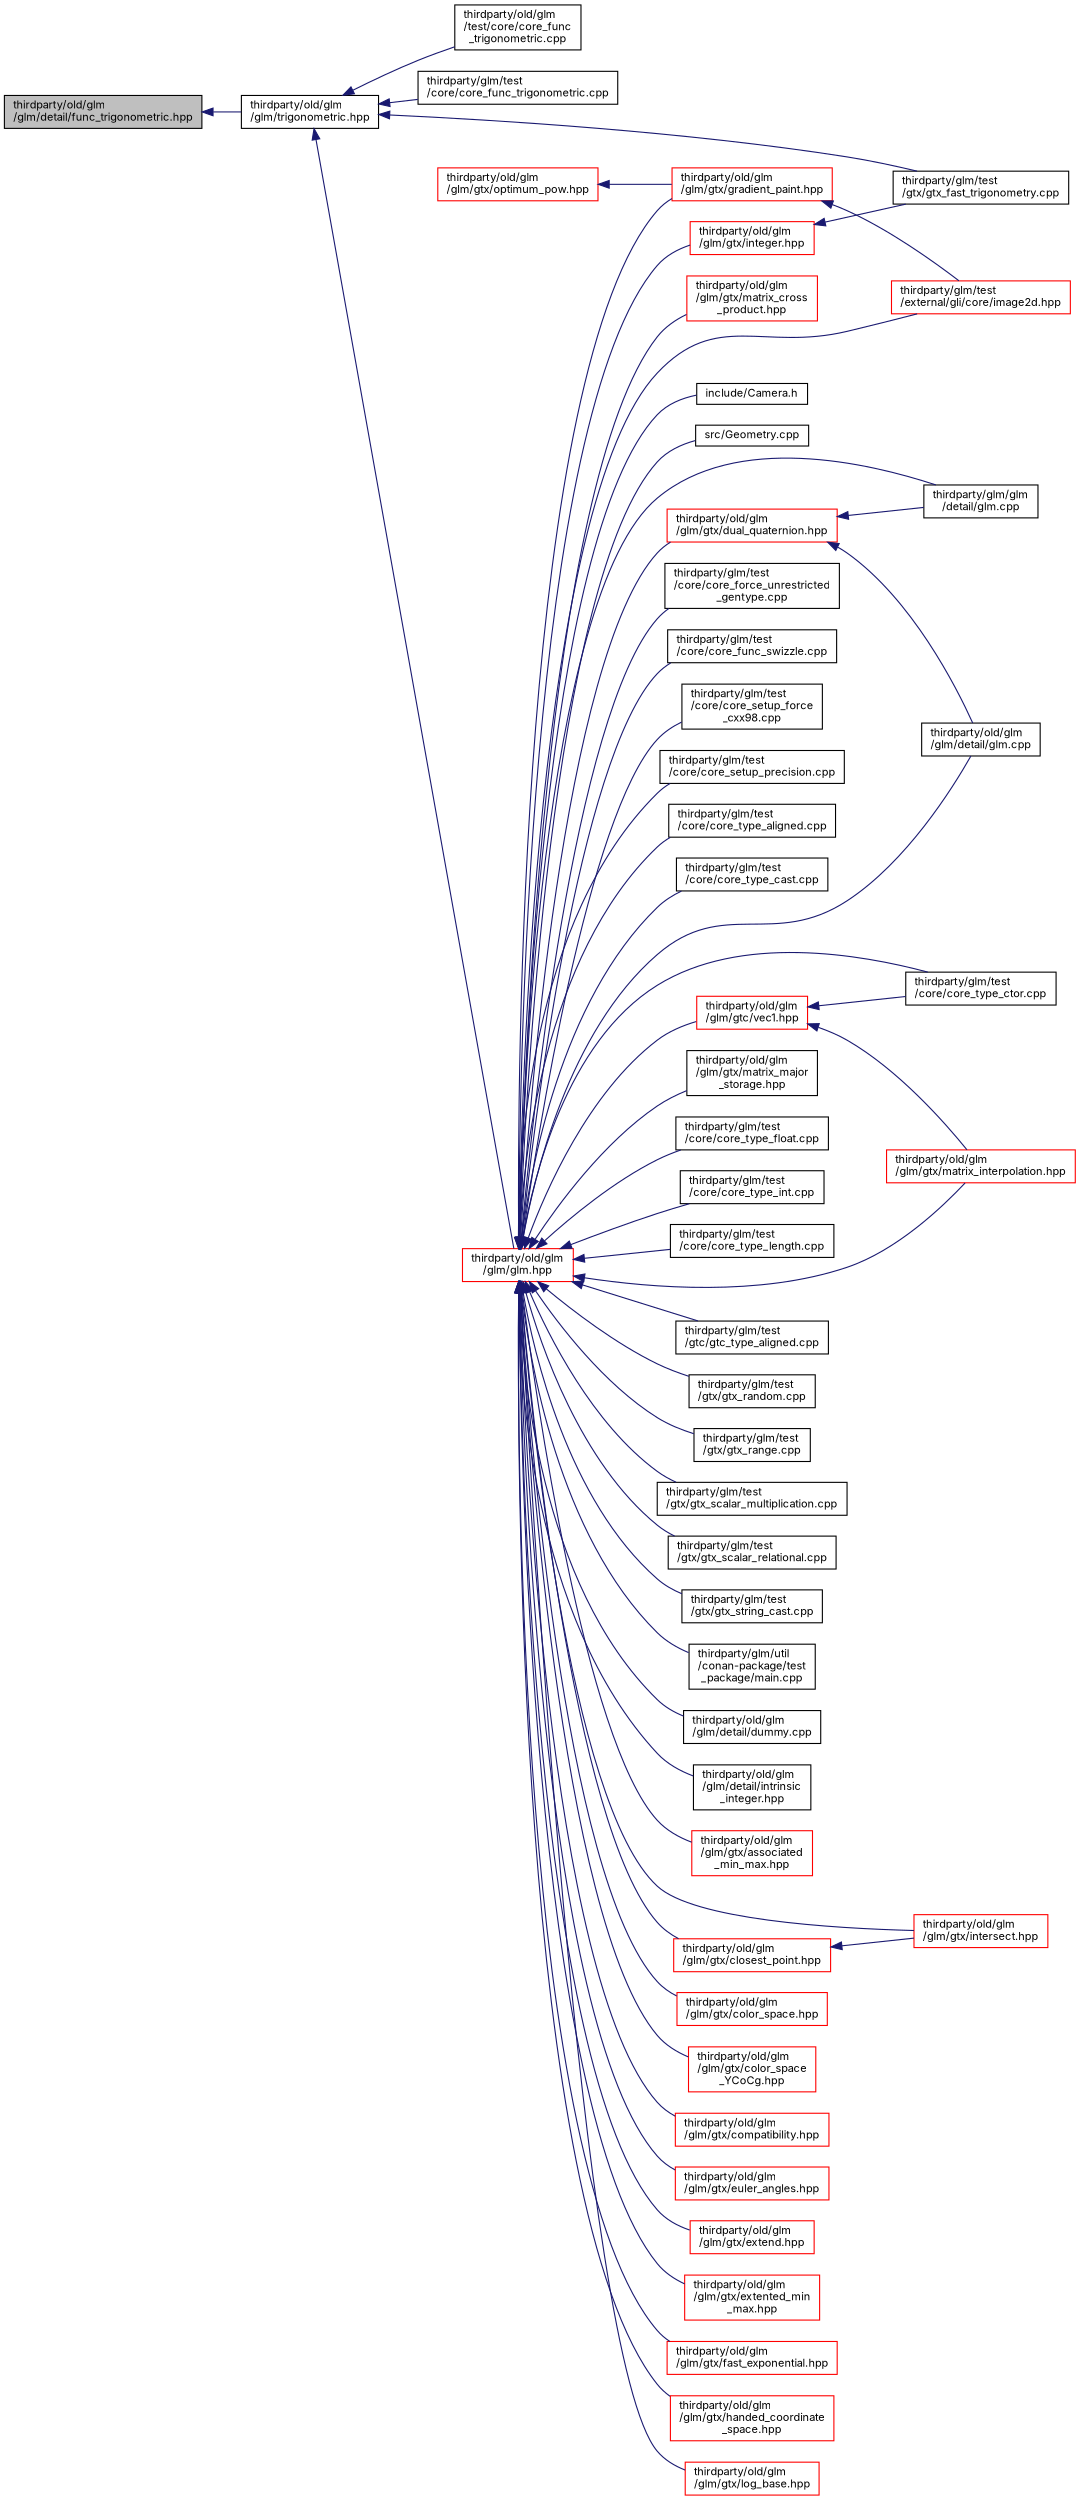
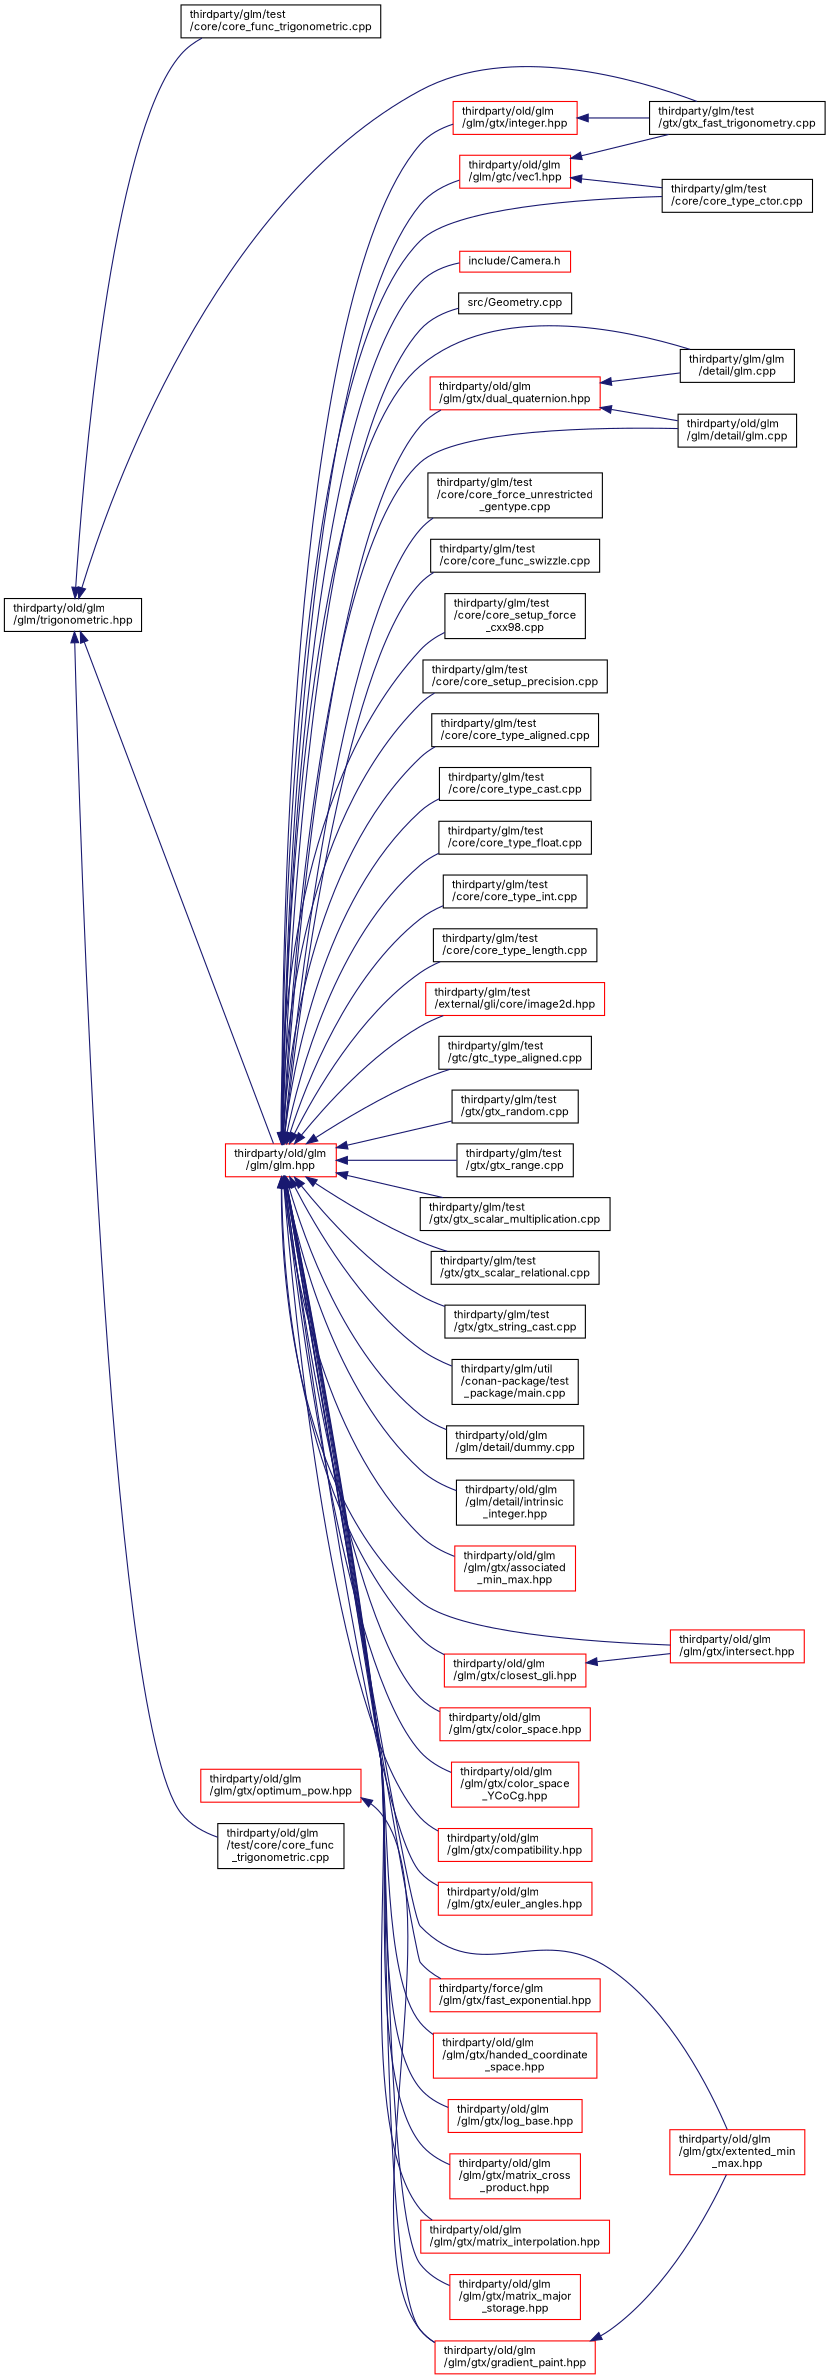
node "thirdparty/old/glm /glm/detail/func_trigonometric.hpp": removed
edge "thirdparty/glm/test /external/gli/core/image2d.hpp" -> "thirdparty/old/glm /glm/gtx/gradient_paint.hpp": now "thirdparty/old/glm /glm/gtx/extented_min _max.hpp" -> "thirdparty/old/glm /glm/gtx/gradient_paint.hpp"
node "include/Camera.h": color black -> red
node "thirdparty/old/glm /glm/gtx/matrix_major _storage.hpp": color black -> red
edge "thirdparty/old/glm /glm/gtx/matrix_interpolation.hpp" -> "thirdparty/old/glm /glm/gtc/vec1.hpp": now "thirdparty/glm/test /gtx/gtx_fast_trigonometry.cpp" -> "thirdparty/old/glm /glm/gtc/vec1.hpp"
node "thirdparty/old/glm /glm/gtx/closest_point.hpp": label "thirdparty/old/glm /glm/gtx/closest_point.hpp" -> "thirdparty/old/glm /glm/gtx/closest_gli.hpp"
node "thirdparty/old/glm /glm/gtx/extend.hpp": removed
node "thirdparty/old/glm /glm/gtx/fast_exponential.hpp": label "thirdparty/old/glm /glm/gtx/fast_exponential.hpp" -> "thirdparty/force/glm /glm/gtx/fast_exponential.hpp"
